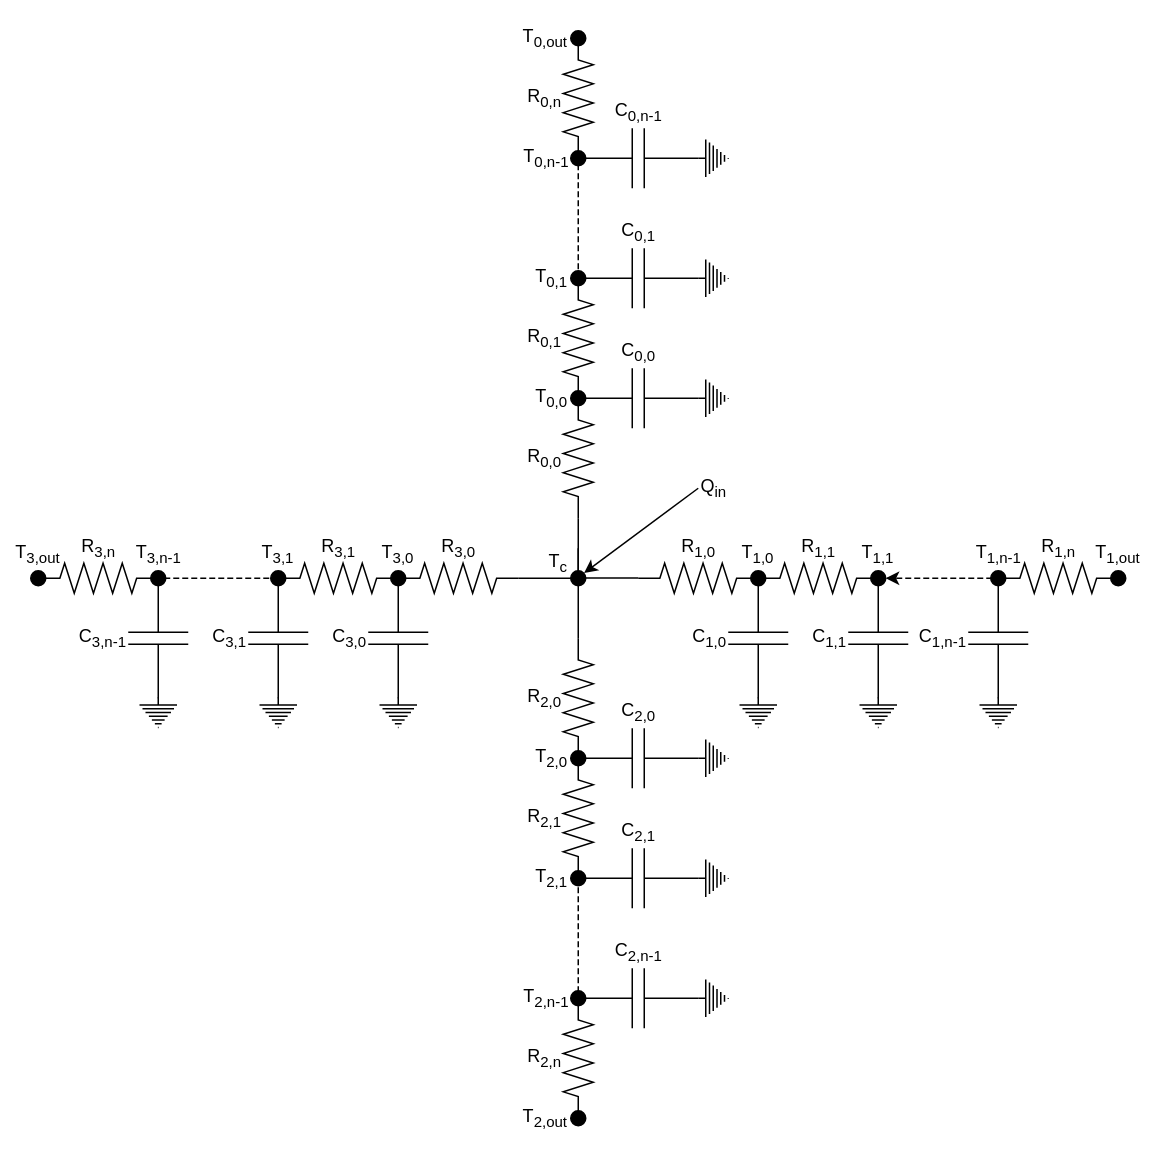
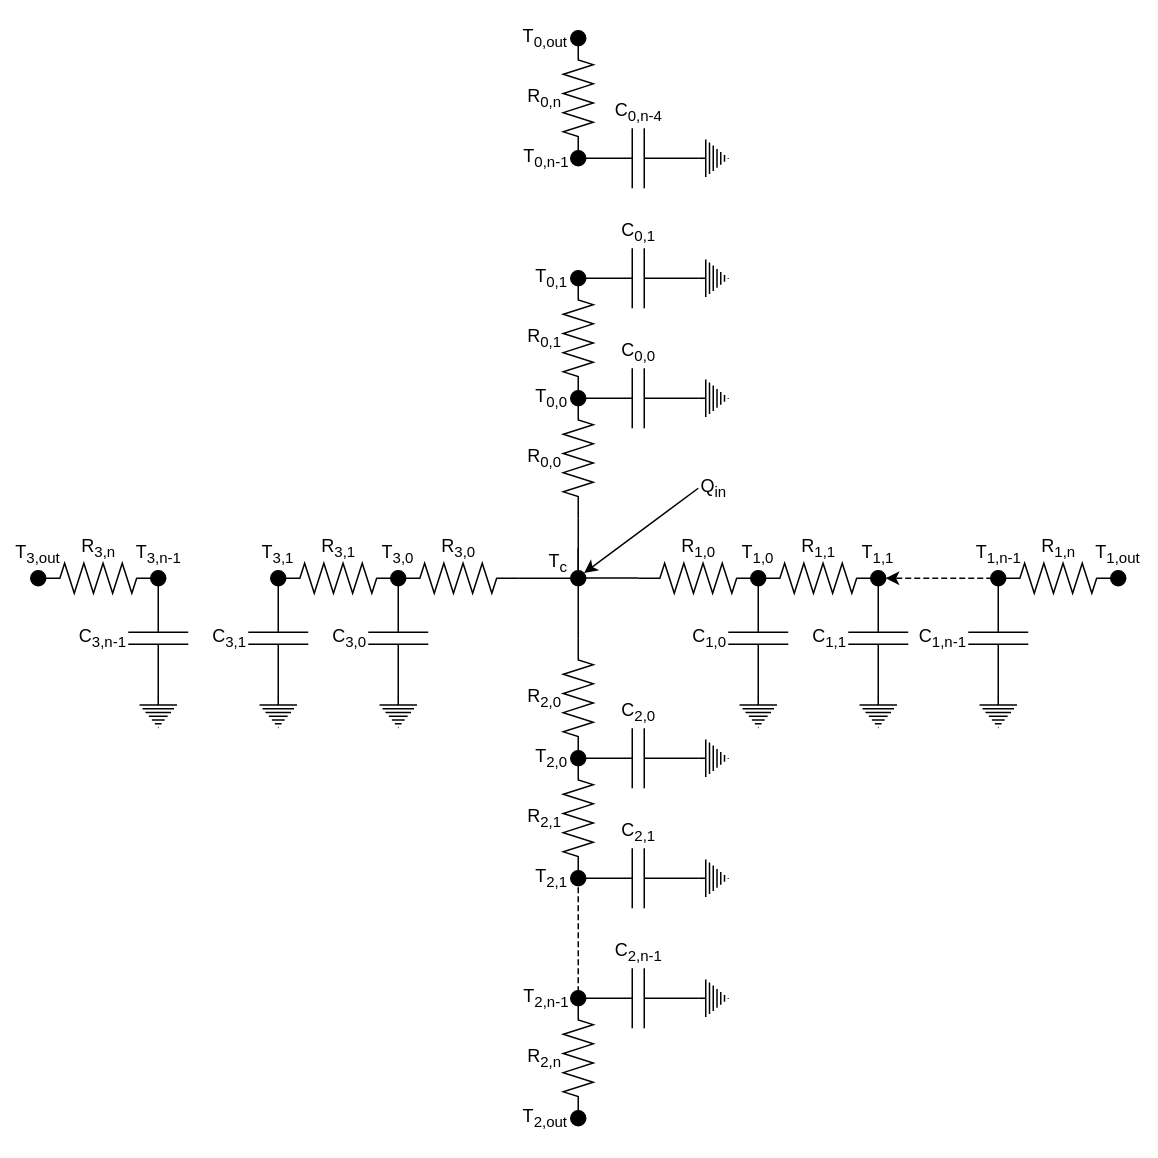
node "C0,n-1": label "C0,n-1" -> "C0,n-4"
edge "T0,1" -- "C0,1": removed
edge "T3,1" -- "C3,1": removed
